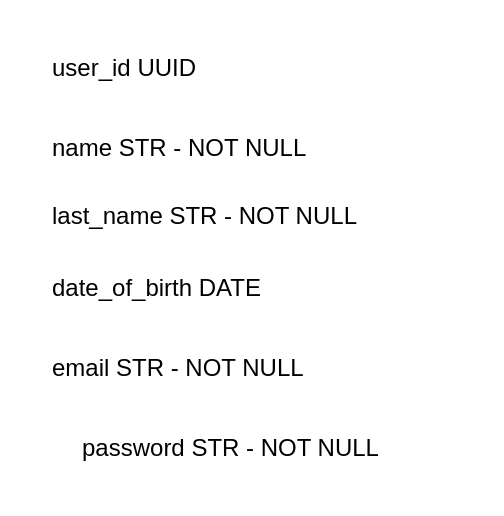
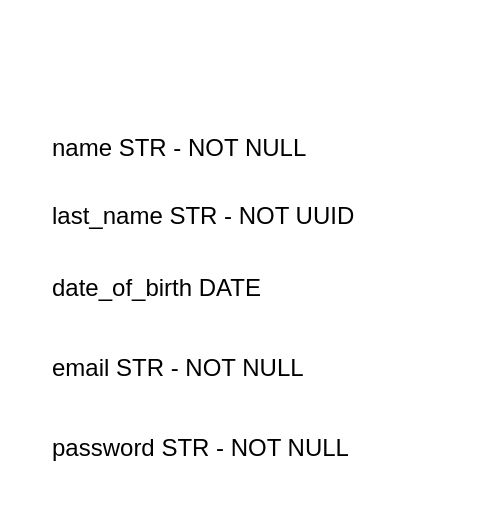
node "user_id UUID": removed
node "last_name STR - NOT NULL": label "last_name STR - NOT NULL" -> "last_name STR - NOT UUID"
node "password STR - NOT NULL": moved (281, 447) -> (251, 447)
